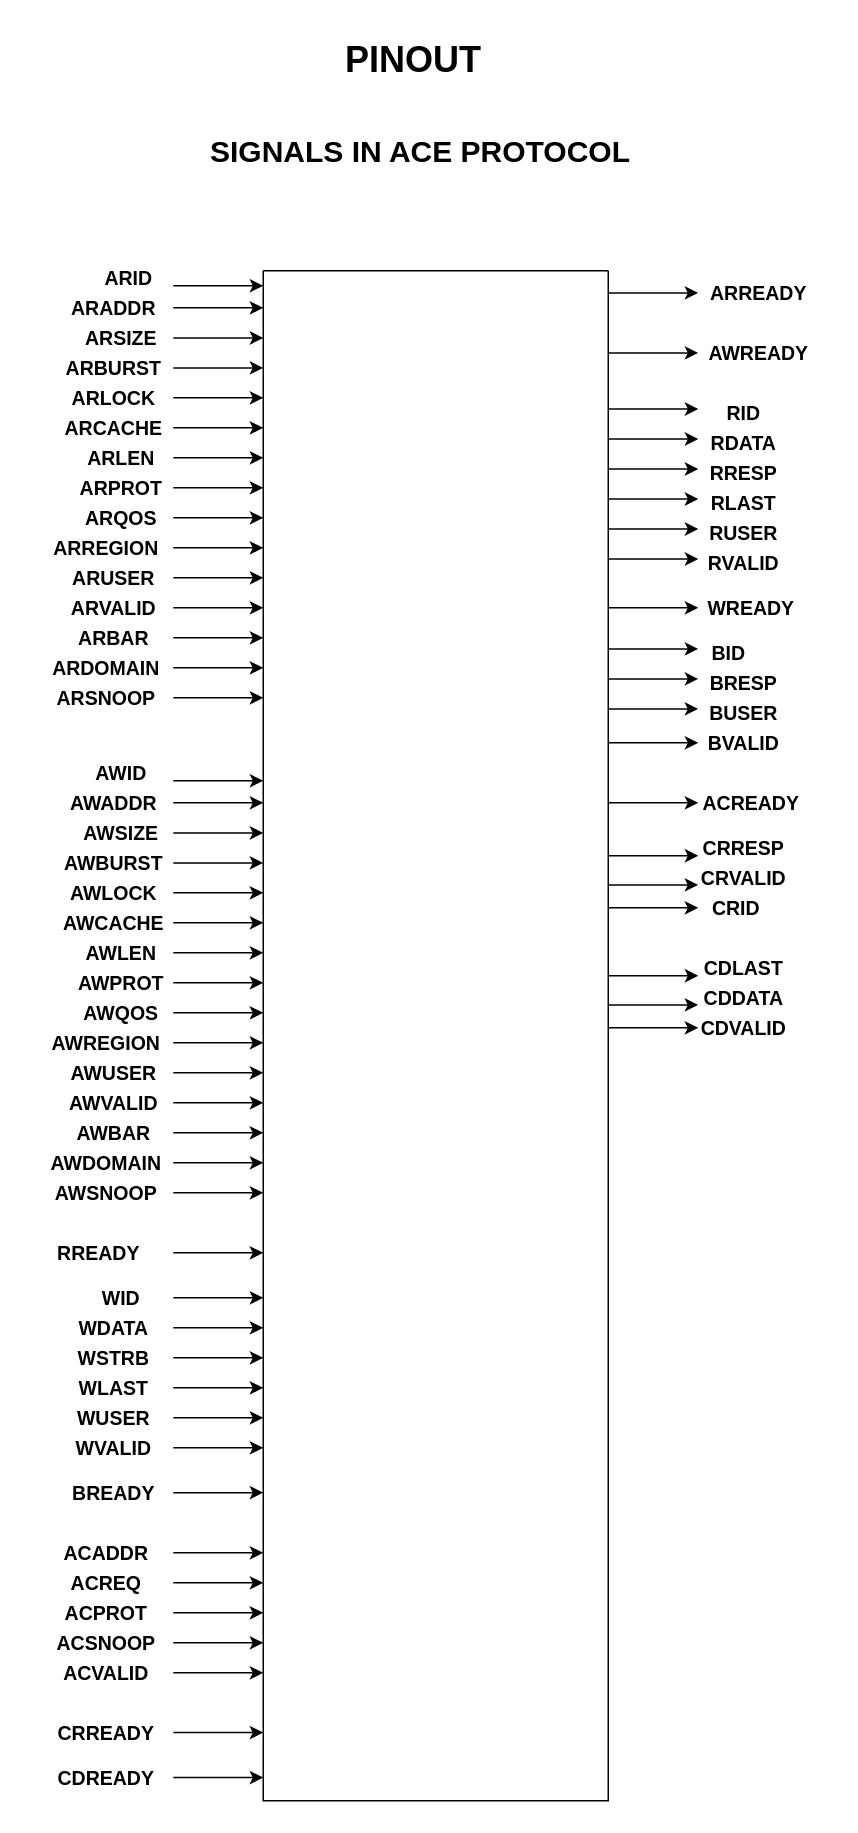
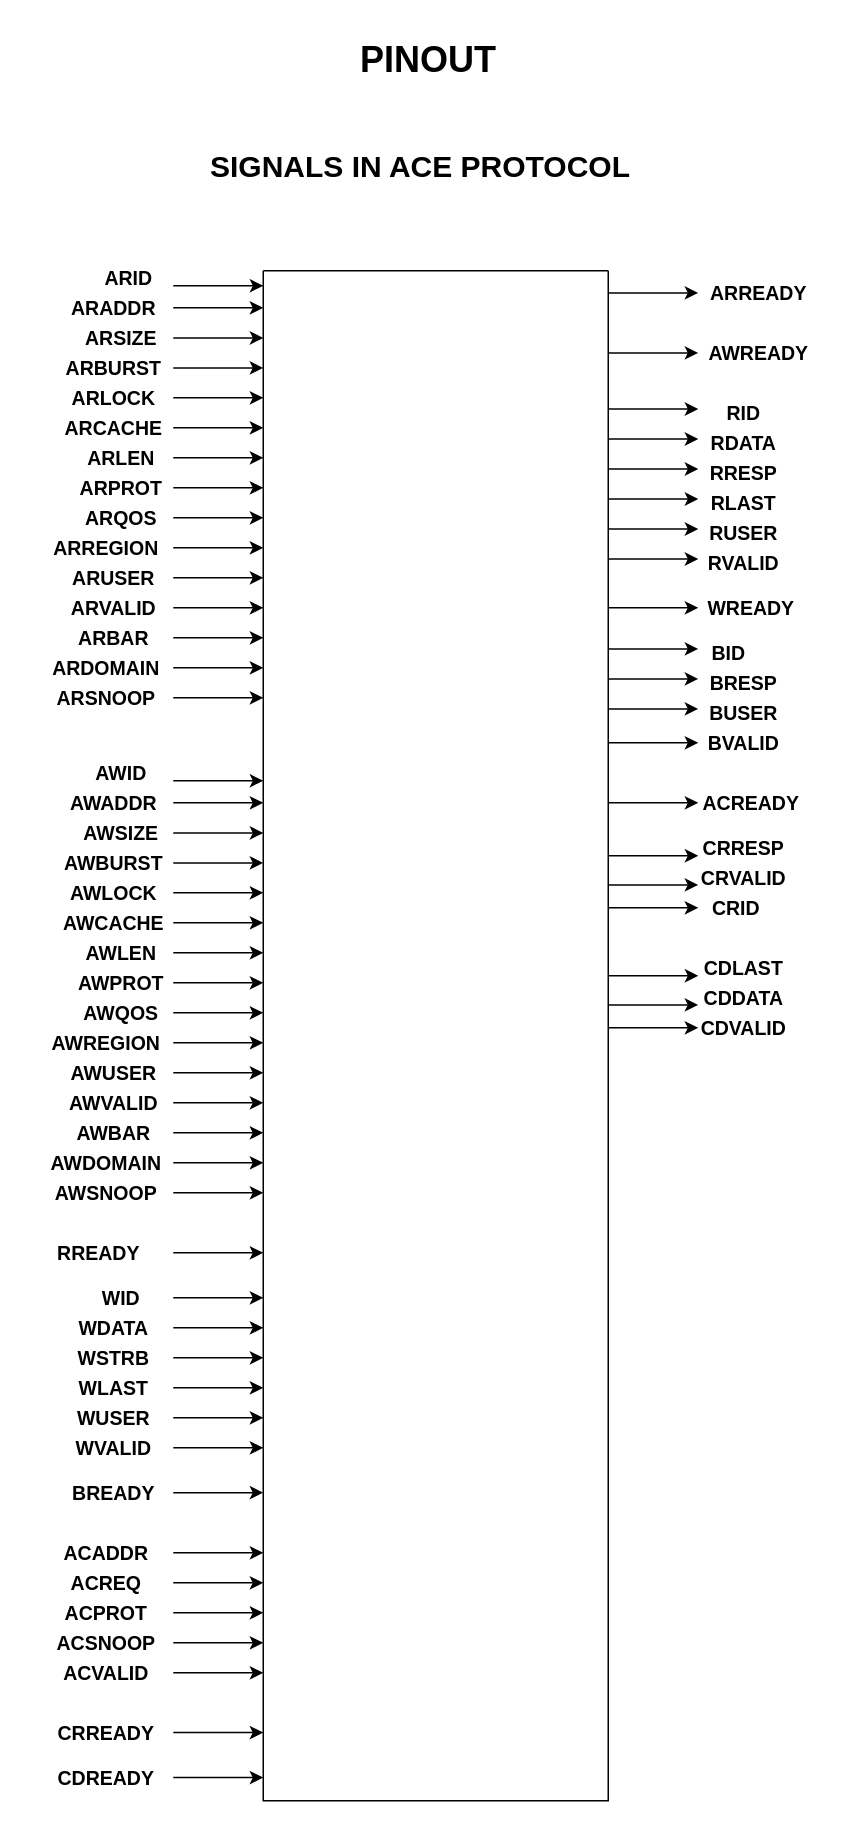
node "PINOUT": moved (421, 61) -> (436, 61)
node "SIGNALS IN ACE PROTOCOL": moved (421, 151) -> (421, 166)
